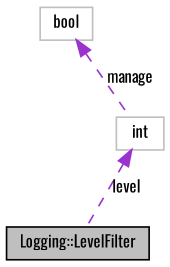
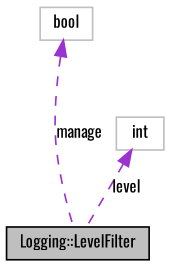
edge "int" -> "bool": now "Logging::LevelFilter" -> "bool"
